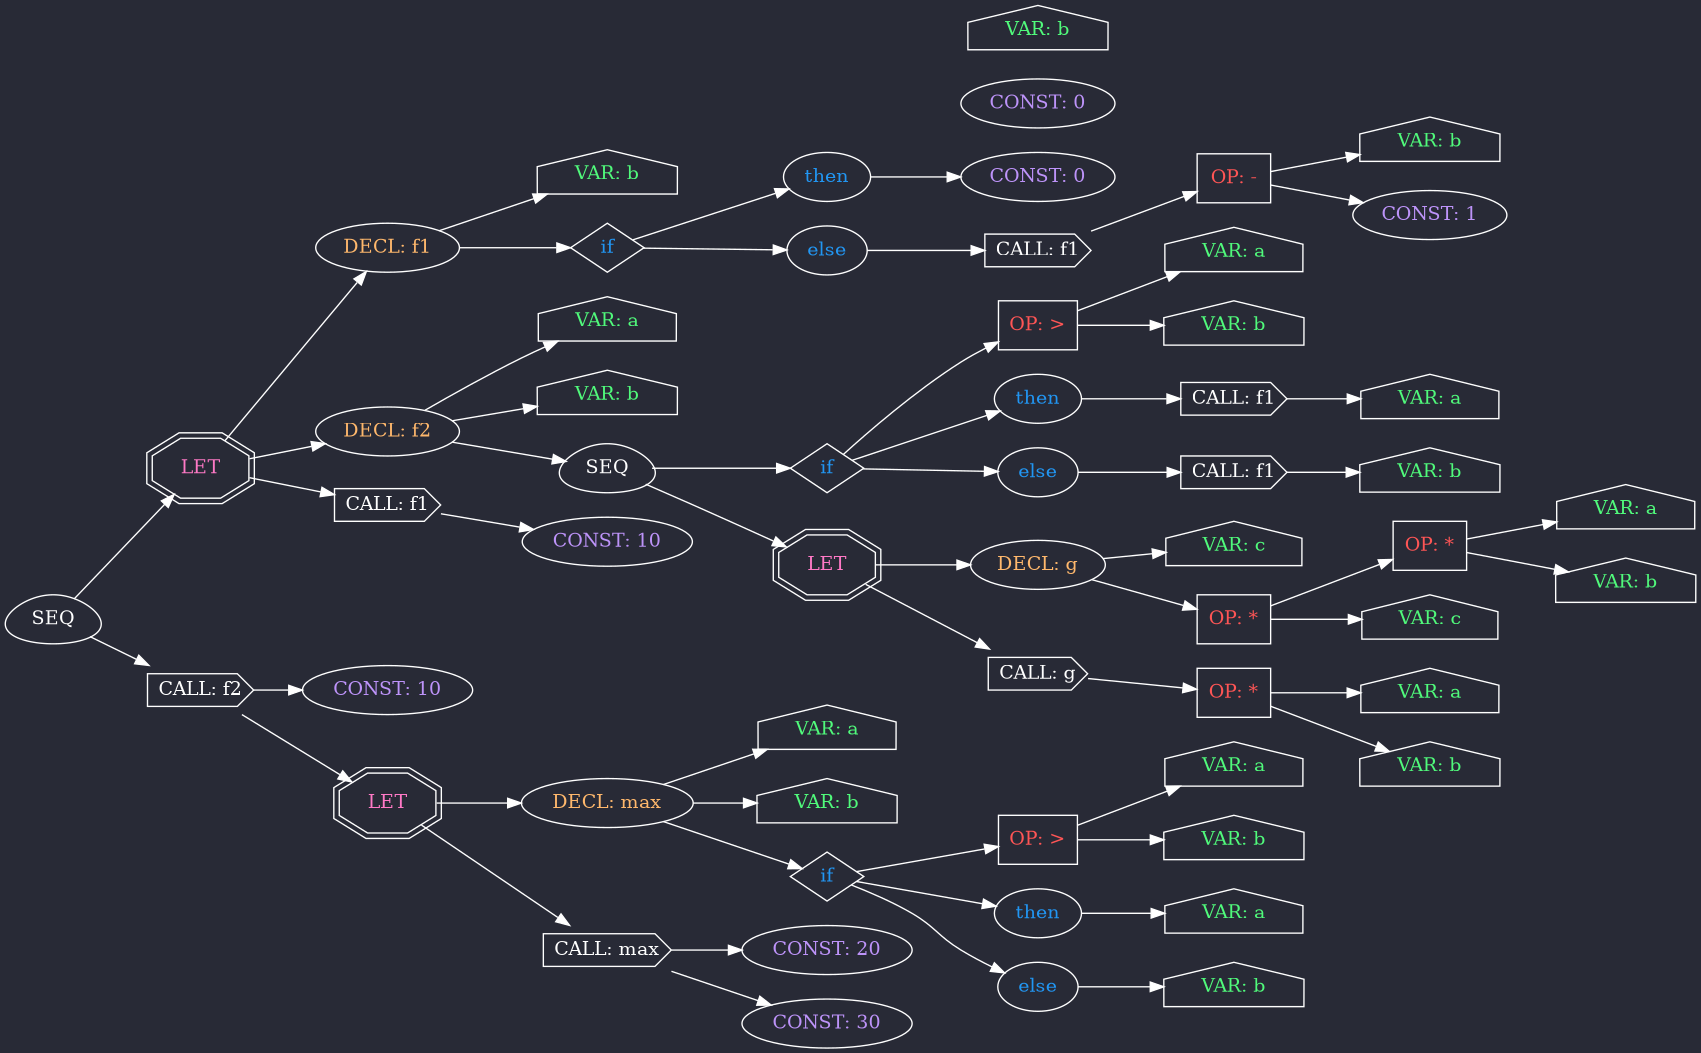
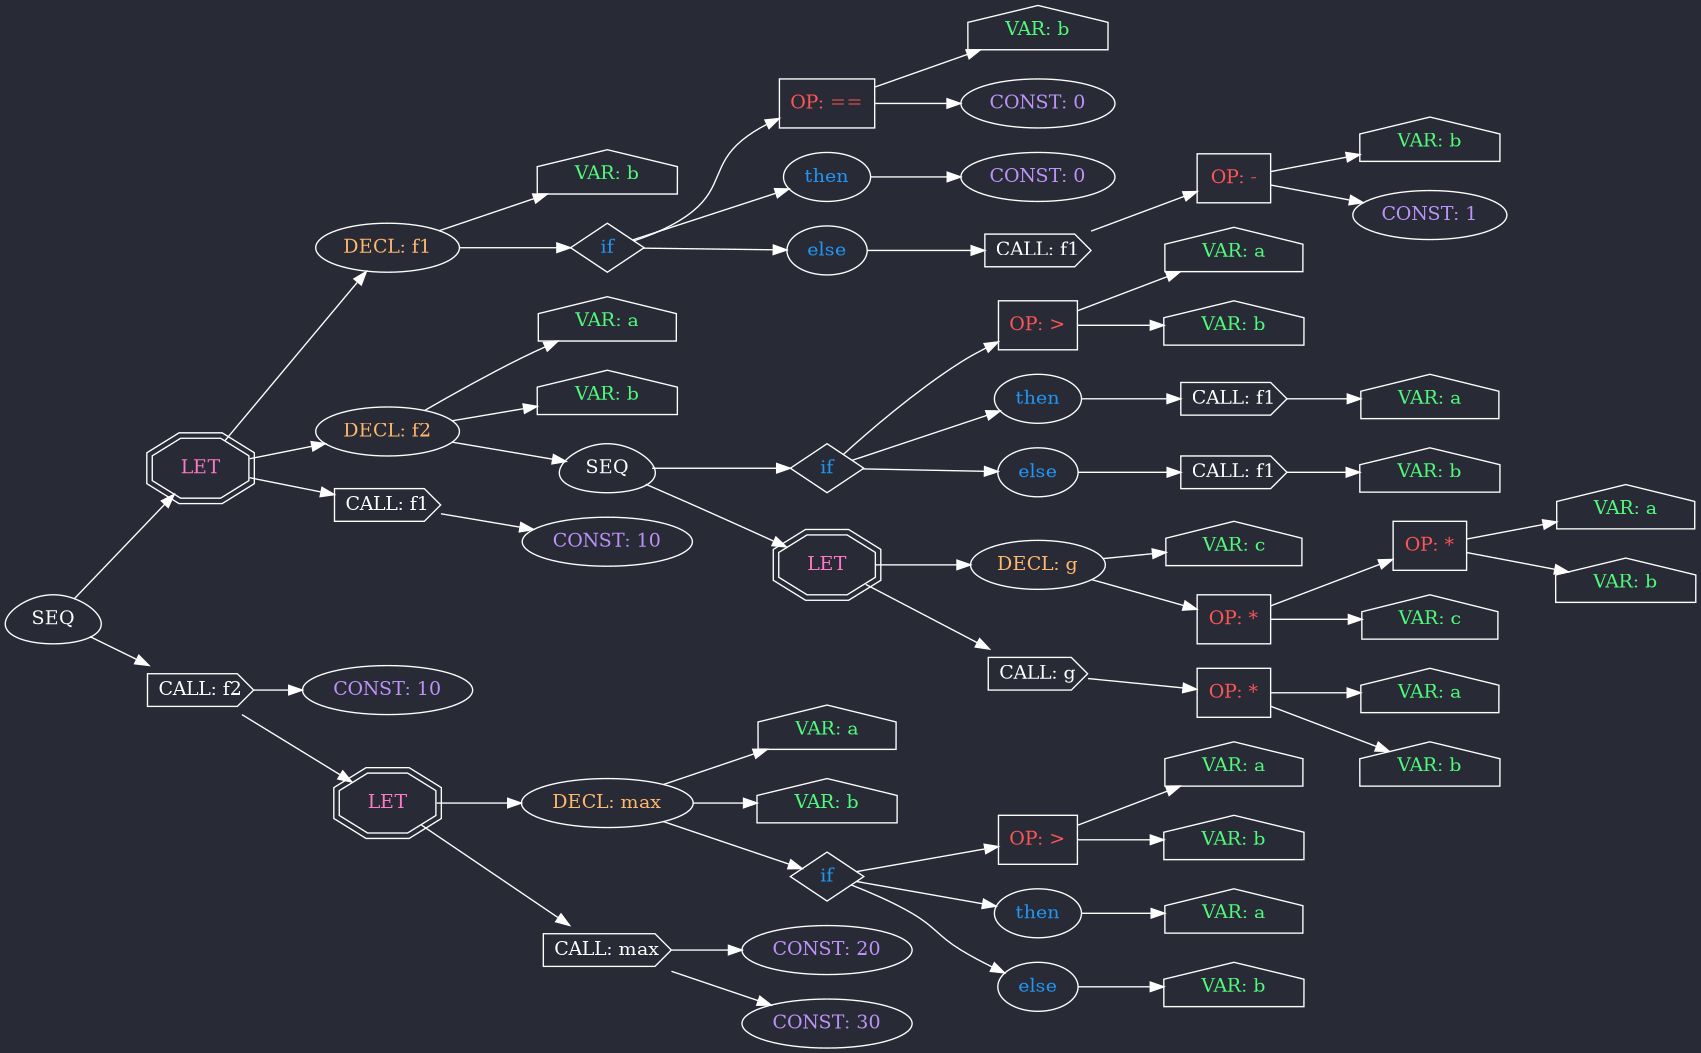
node "OP: ==": added
